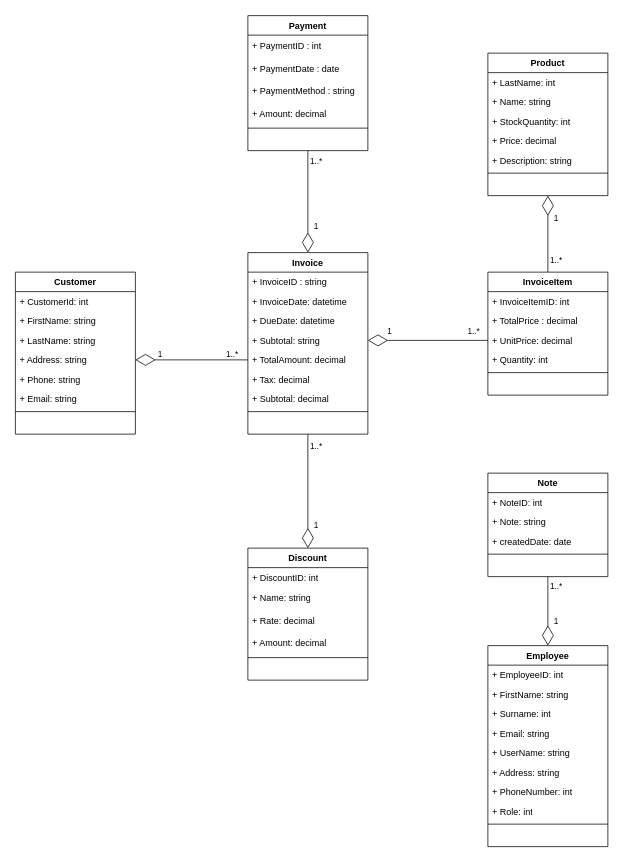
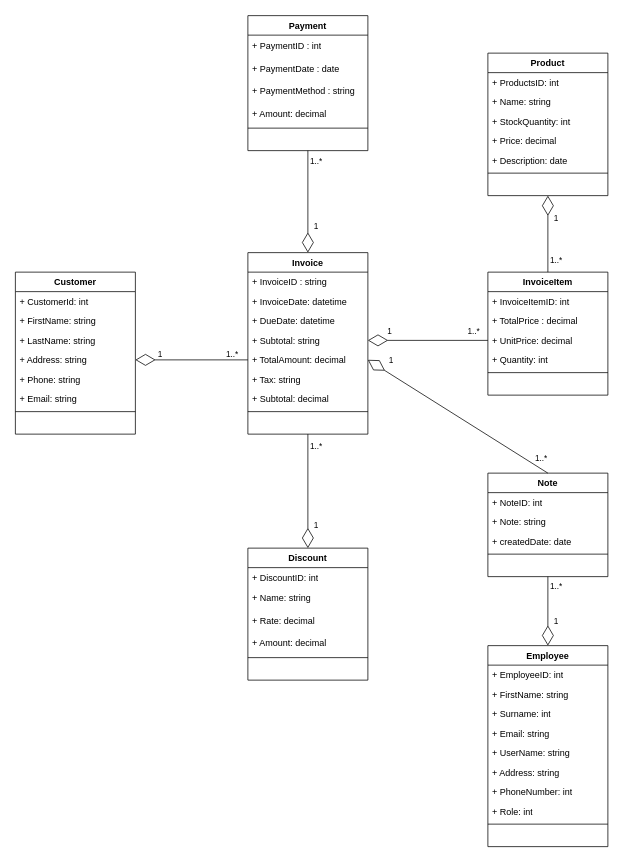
node "+ LastName: int": label "+ LastName: int" -> "+ ProductsID: int"
node "+ Description: string": label "+ Description: string" -> "+ Description: date"
node "+ Tax: decimal": label "+ Tax: decimal" -> "+ Tax: string"
edge "Note" -> "+ TotalAmount: decimal": added, labels "1..*", "1"
